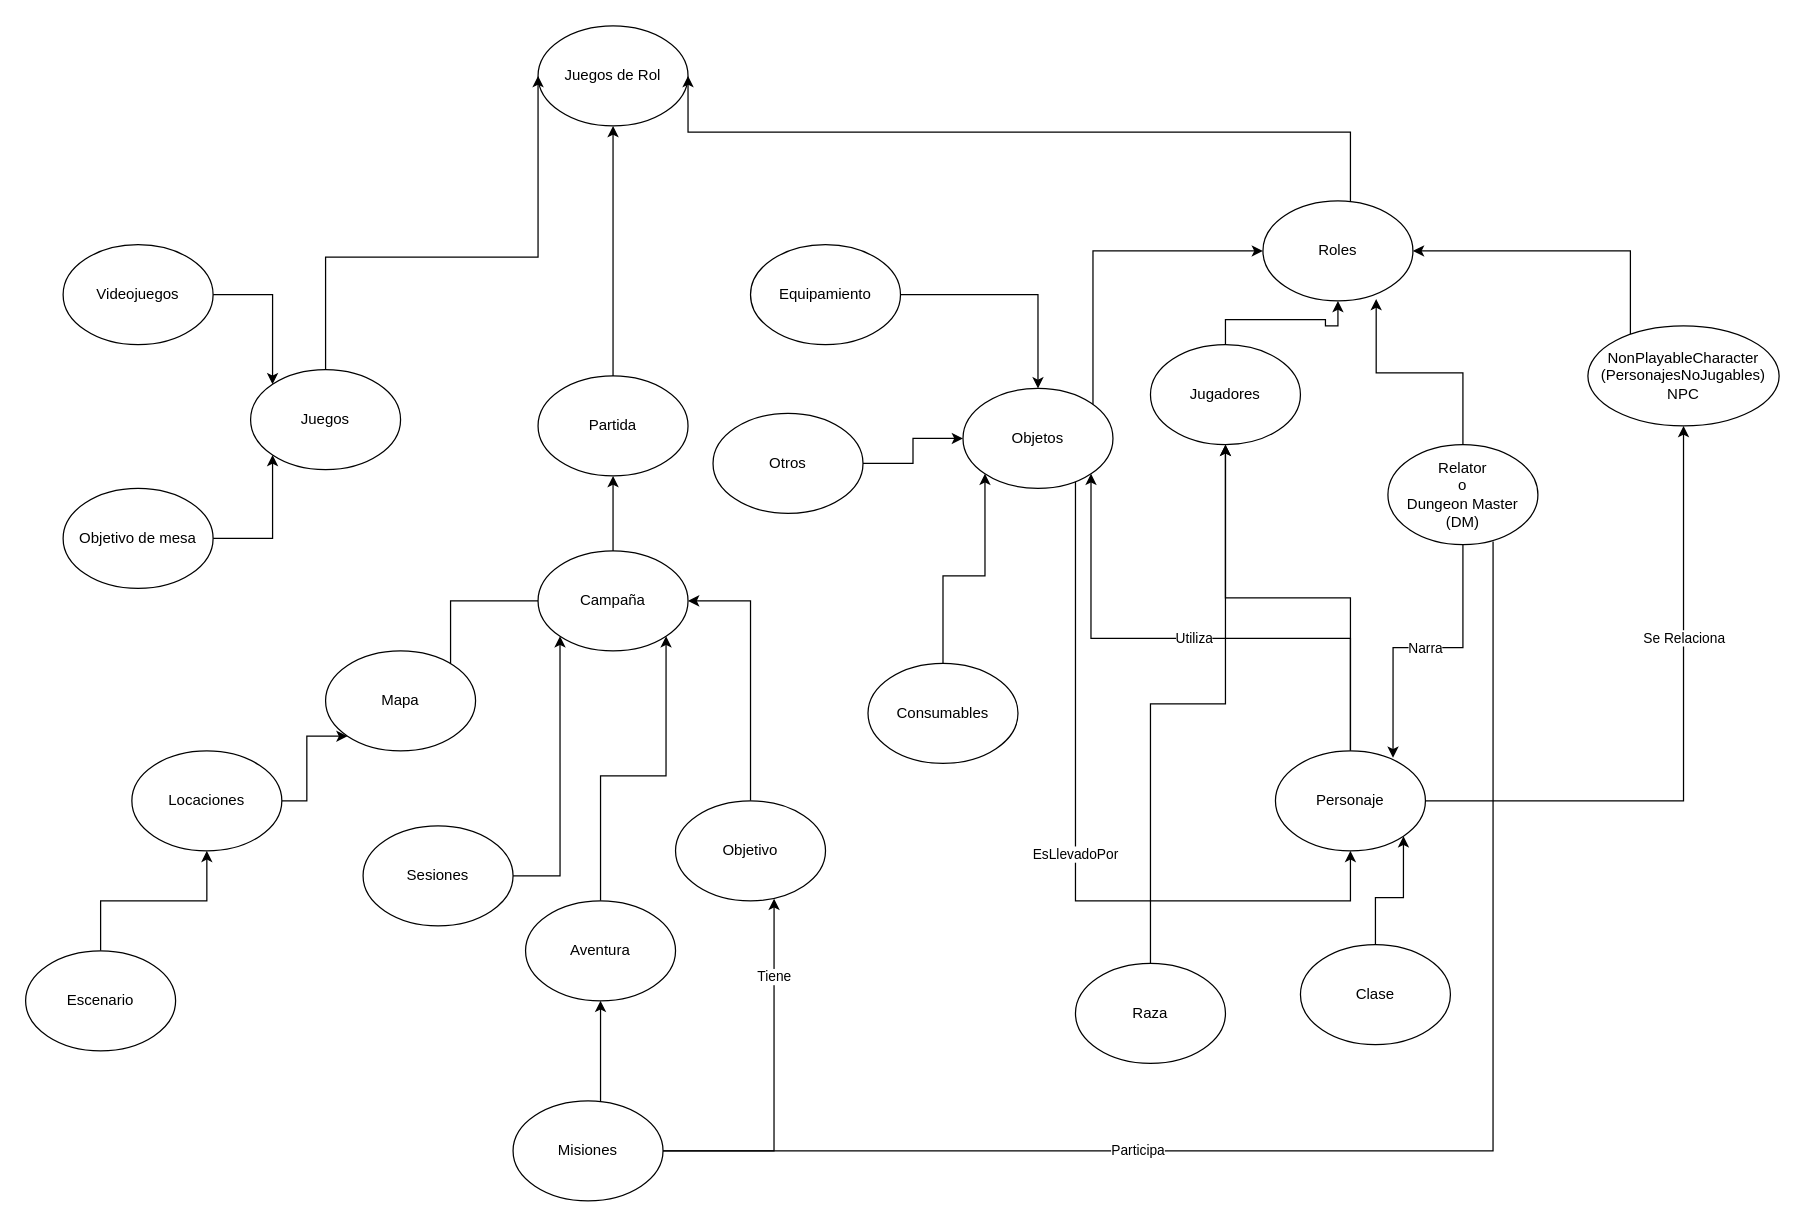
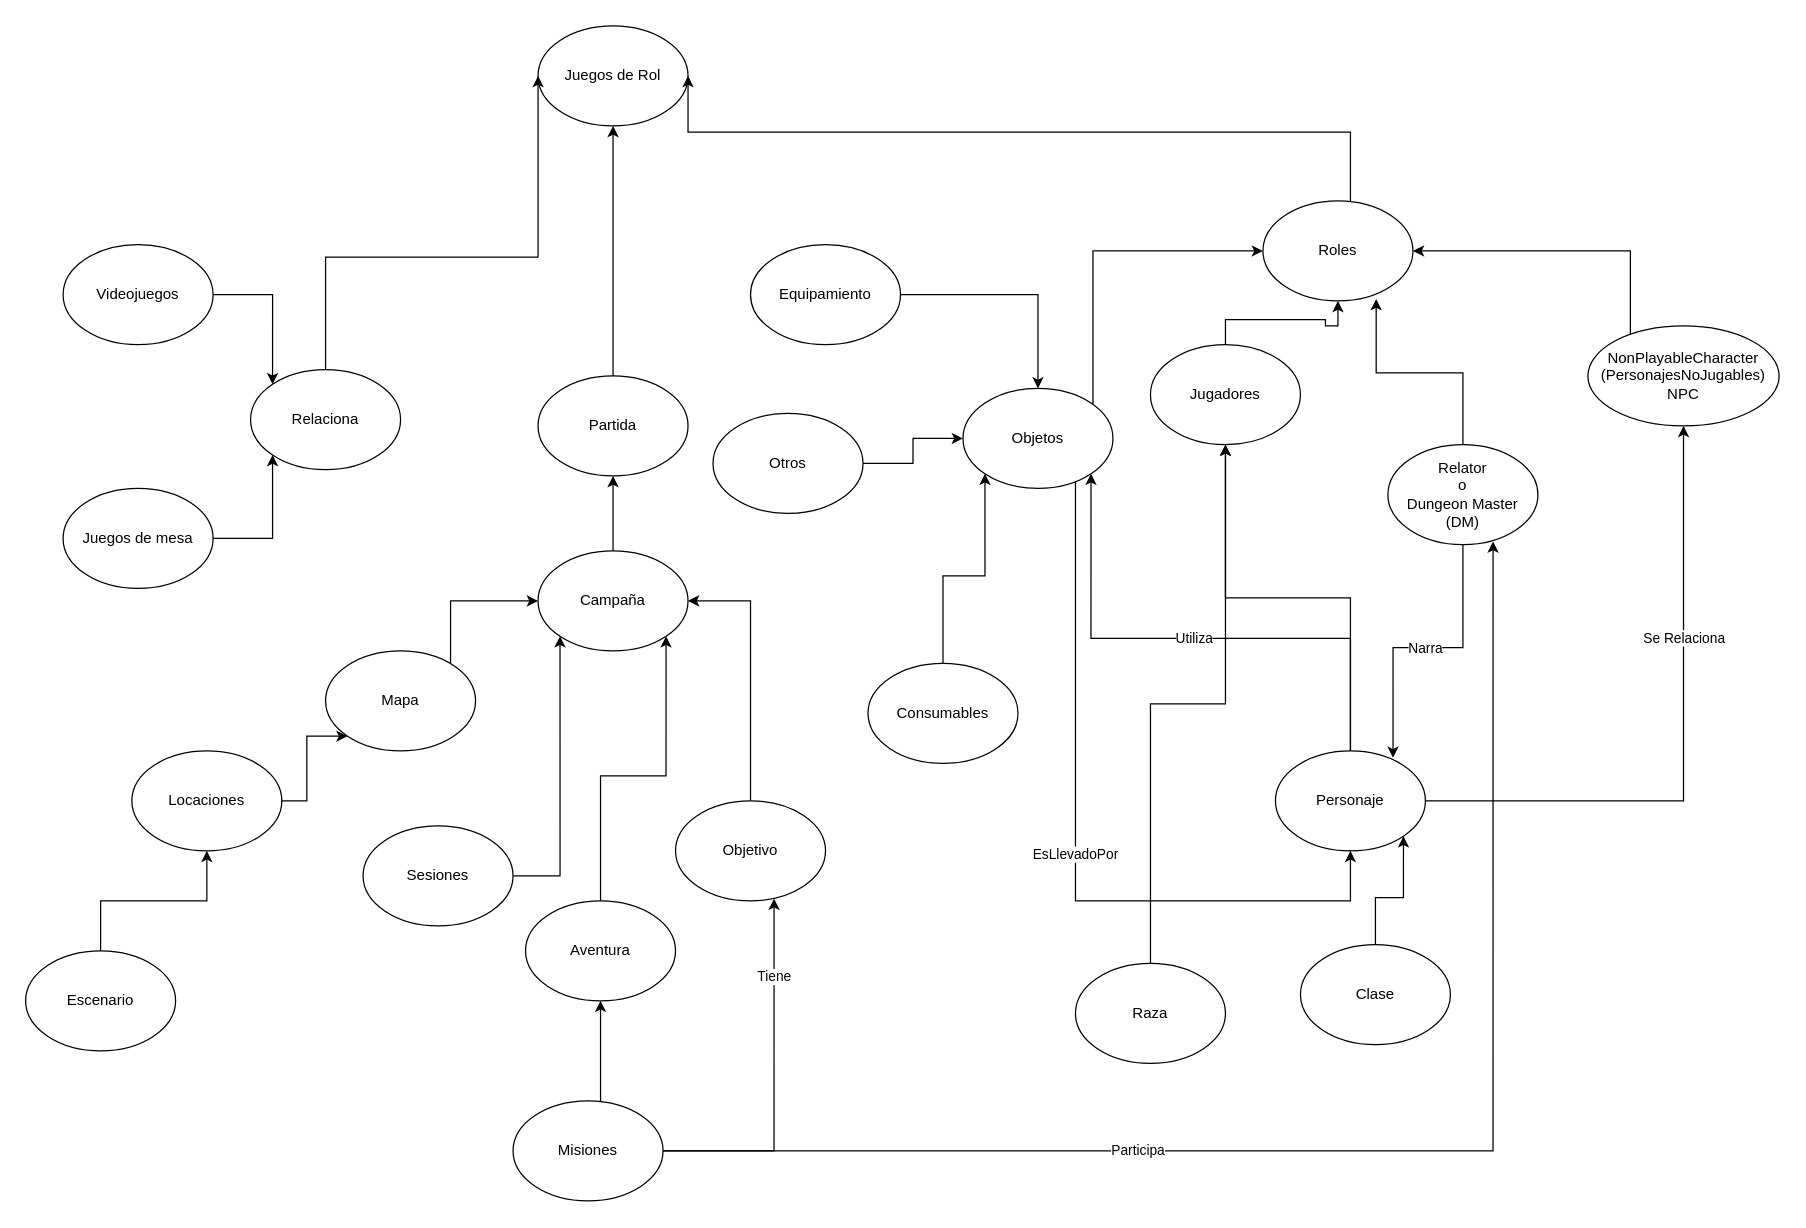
node "Juegos": label "Juegos" -> "Relaciona"
node "Objetivo de mesa": label "Objetivo de mesa" -> "Juegos de mesa"
edge "Relator o Dungeon Master (DM)" -- "Misiones": arrowhead none -> classic
edge "Campaña" -- "Mapa": arrowhead none -> classic
